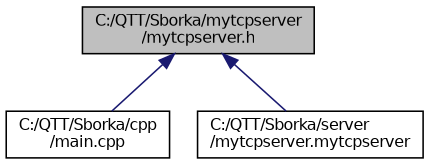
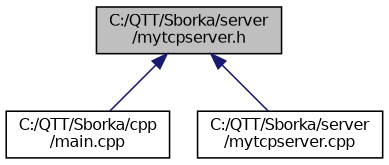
node "C:/QTT/Sborka/mytcpserver /mytcpserver.h": label "C:/QTT/Sborka/mytcpserver /mytcpserver.h" -> "C:/QTT/Sborka/server /mytcpserver.h"
node "C:/QTT/Sborka/server /mytcpserver.mytcpserver": label "C:/QTT/Sborka/server /mytcpserver.mytcpserver" -> "C:/QTT/Sborka/server /mytcpserver.cpp"
